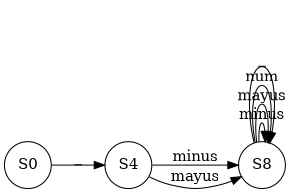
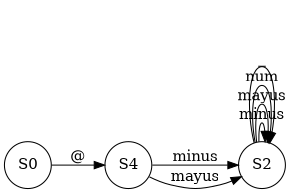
edge "S0" -> "S4": label "_" -> "@"
node "S8": label "S8" -> "S2"
